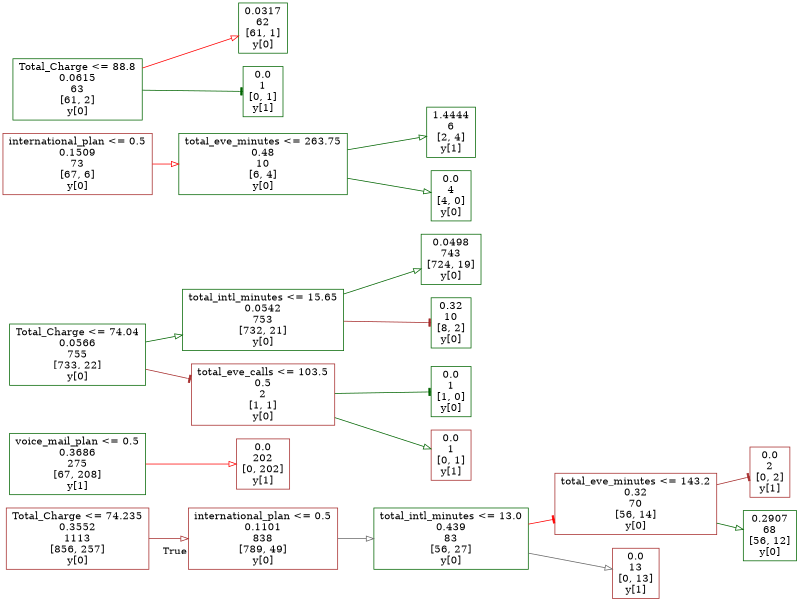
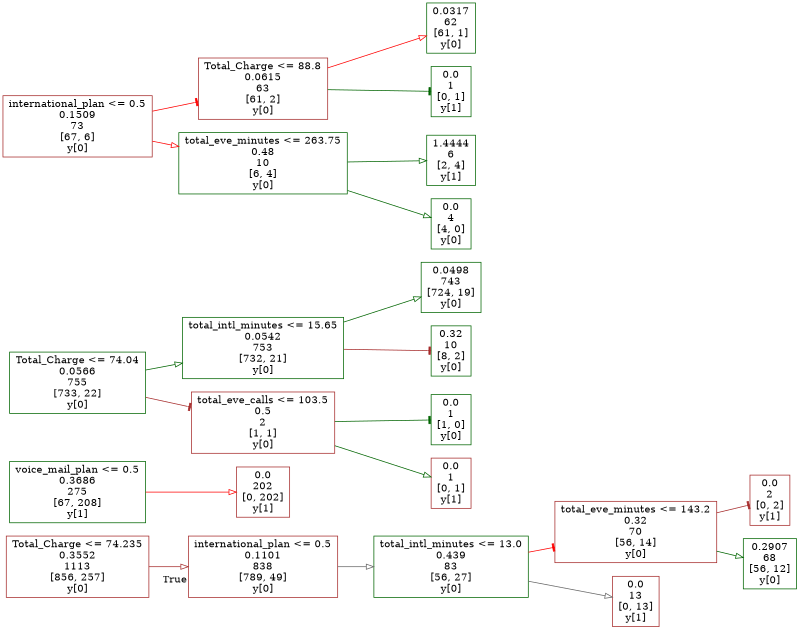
node "Total_Charge <= 88.8 0.0615 63 [61, 2] y[0]": color darkgreen -> brown
edge "international_plan <= 0.5 0.1509 73 [67, 6] y[0]" -> "Total_Charge <= 88.8 0.0615 63 [61, 2] y[0]": added
